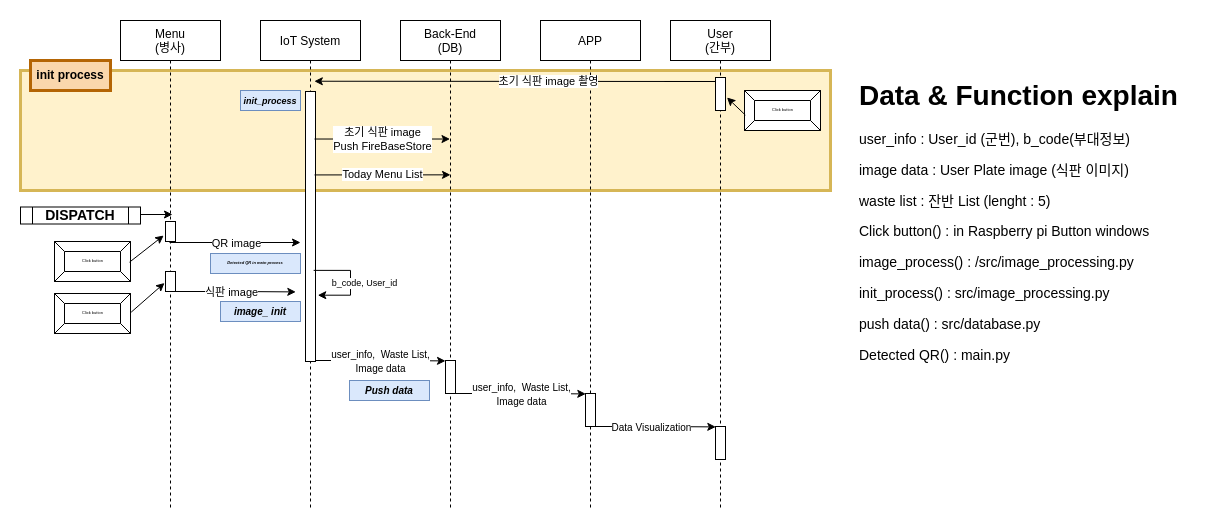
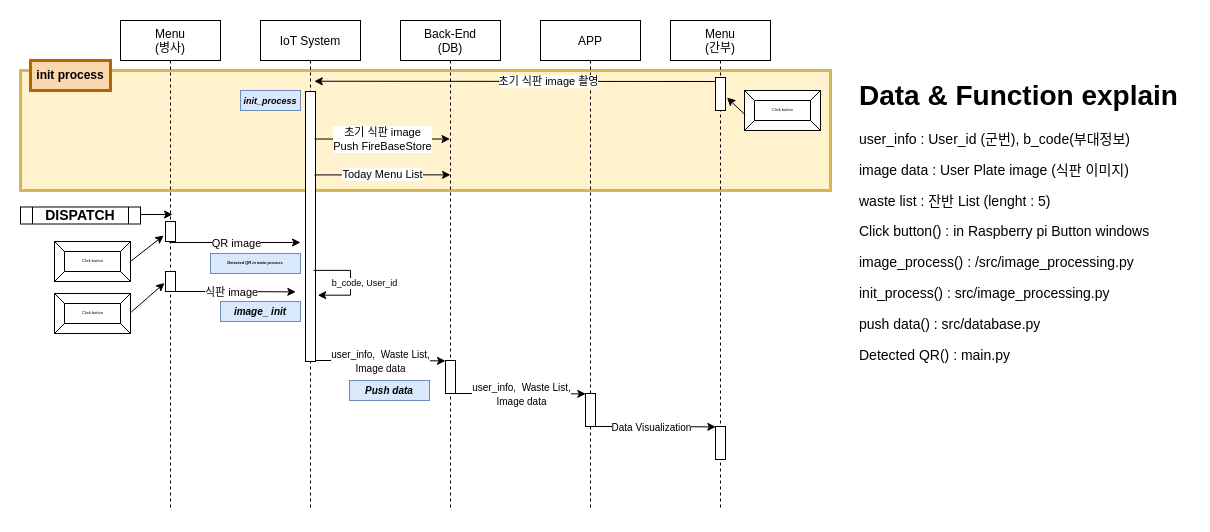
node "User (간부)": label "User (간부)" -> "Menu (간부)"
